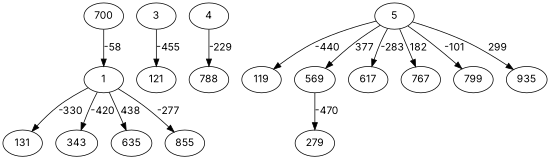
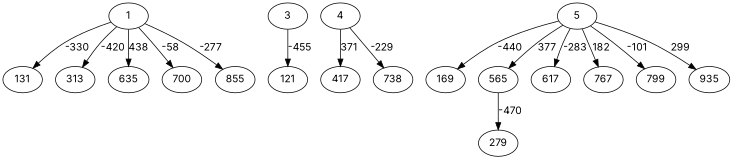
edge "700" -> "1": reversed
node "788": label "788" -> "738"
node "119": label "119" -> "169"
node "569": label "569" -> "565"
node "417": added
node "343": label "343" -> "313"
